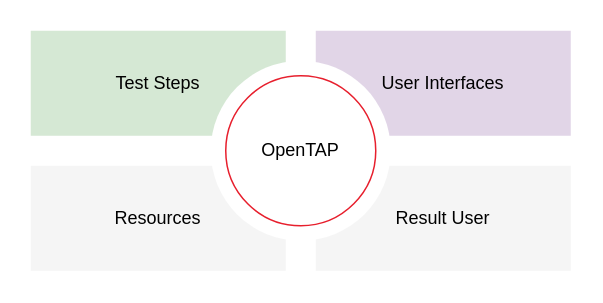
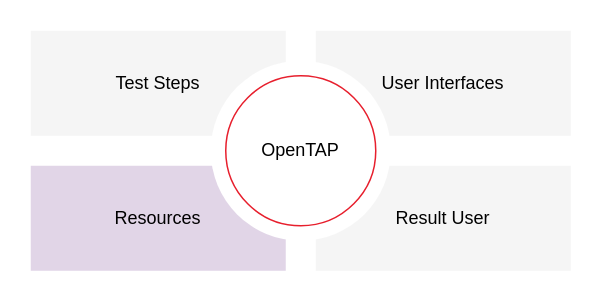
node "Test Steps": fillcolor #d5e8d4 -> #f5f5f5
node "User Interfaces": fillcolor #e1d5e7 -> #f5f5f5
node "Resources": fillcolor #f5f5f5 -> #e1d5e7
